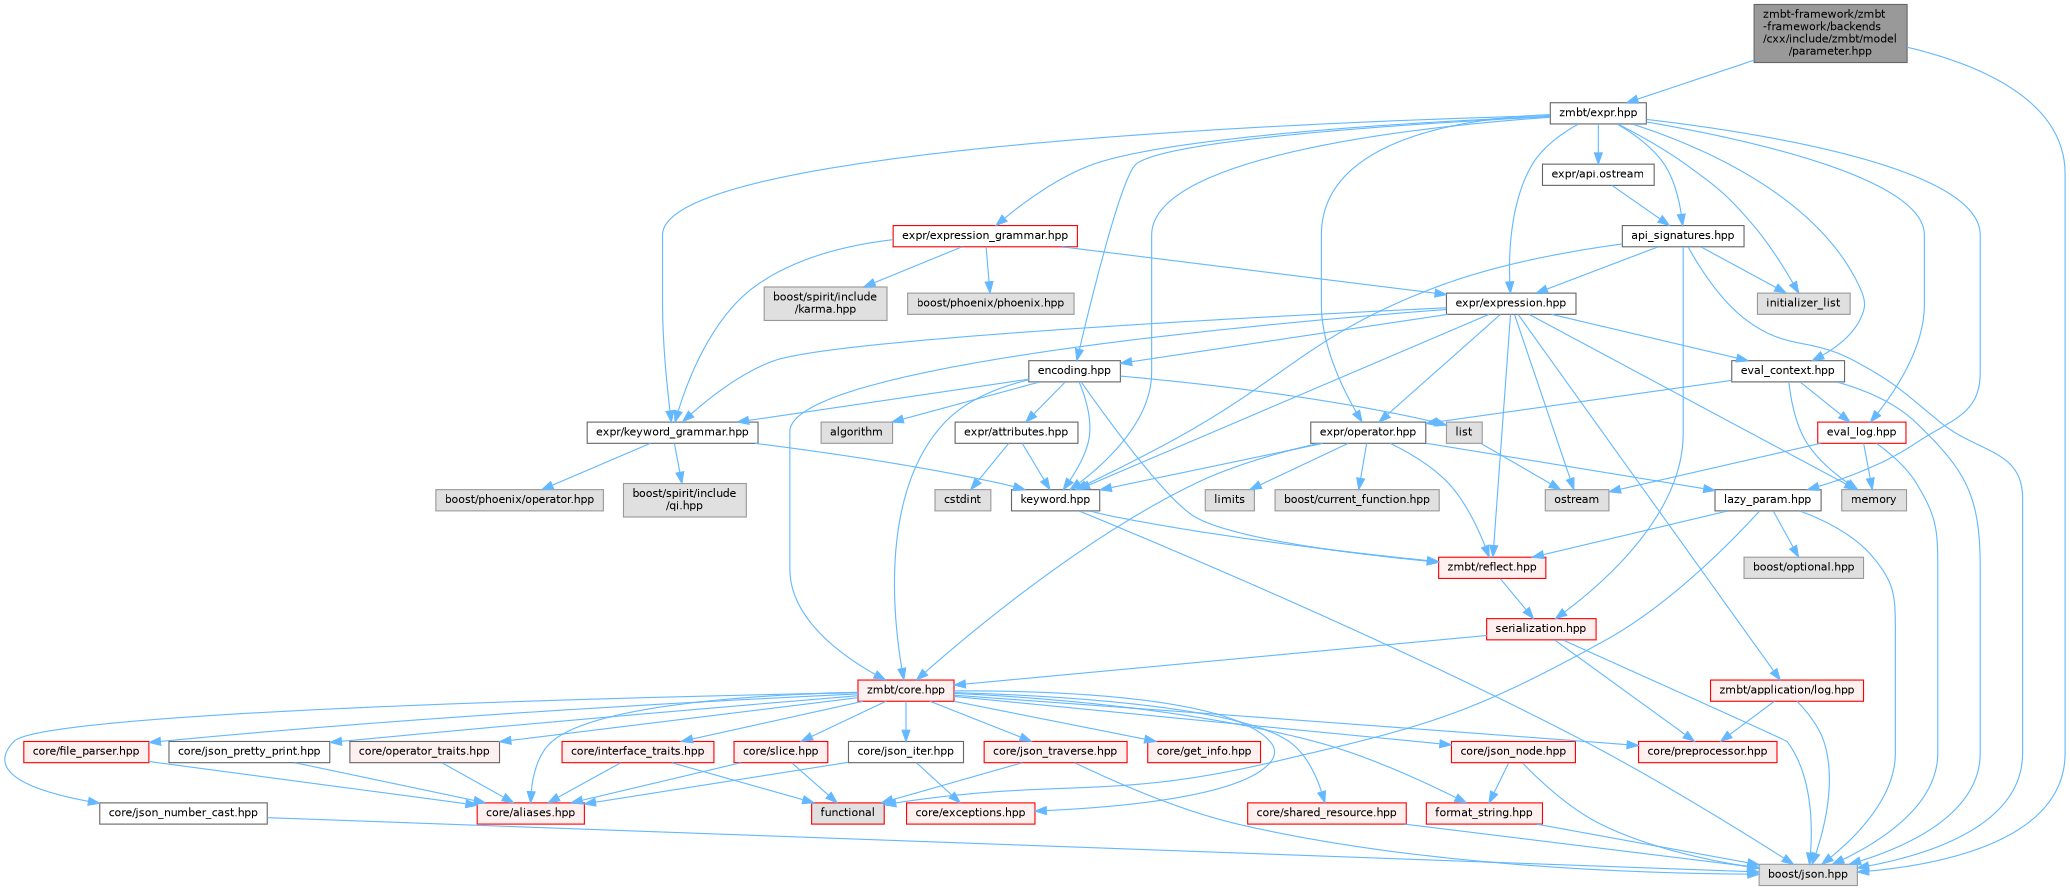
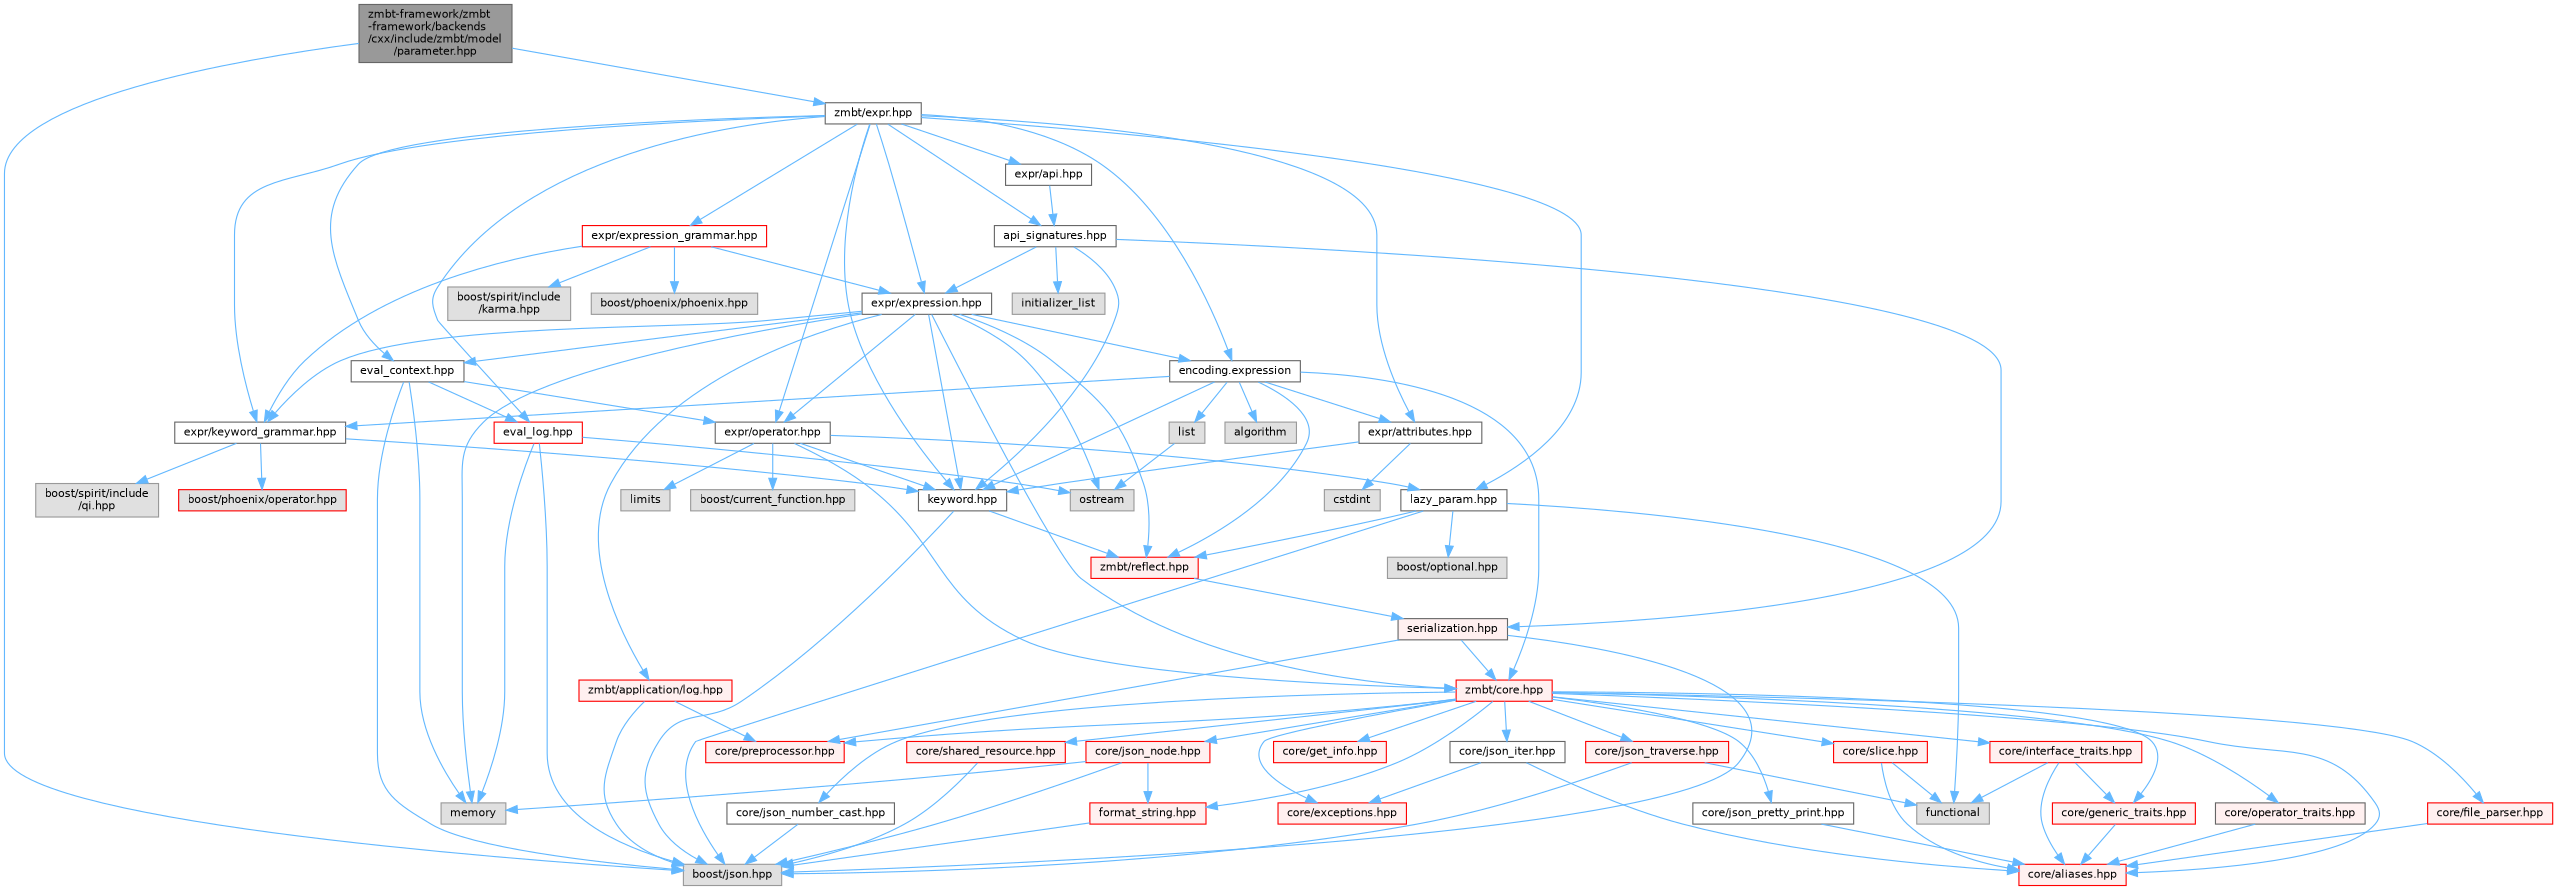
node "expr/api.ostream": label "expr/api.ostream" -> "expr/api.hpp"
edge "zmbt/expr.hpp" -> "initializer_list": now "zmbt/expr.hpp" -> "expr/attributes.hpp"
node "encoding.hpp": label "encoding.hpp" -> "encoding.expression"
edge "expr/operator.hpp" -> "zmbt/reflect.hpp": removed
node "boost/phoenix/operator.hpp": color grey60 -> red
edge "api_signatures.hpp" -> "boost/json.hpp": removed
node "serialization.hpp": color red -> grey40
edge "core/json_node.hpp" -> "memory": added
node "functional": color red -> grey60
node "core/generic_traits.hpp": added
